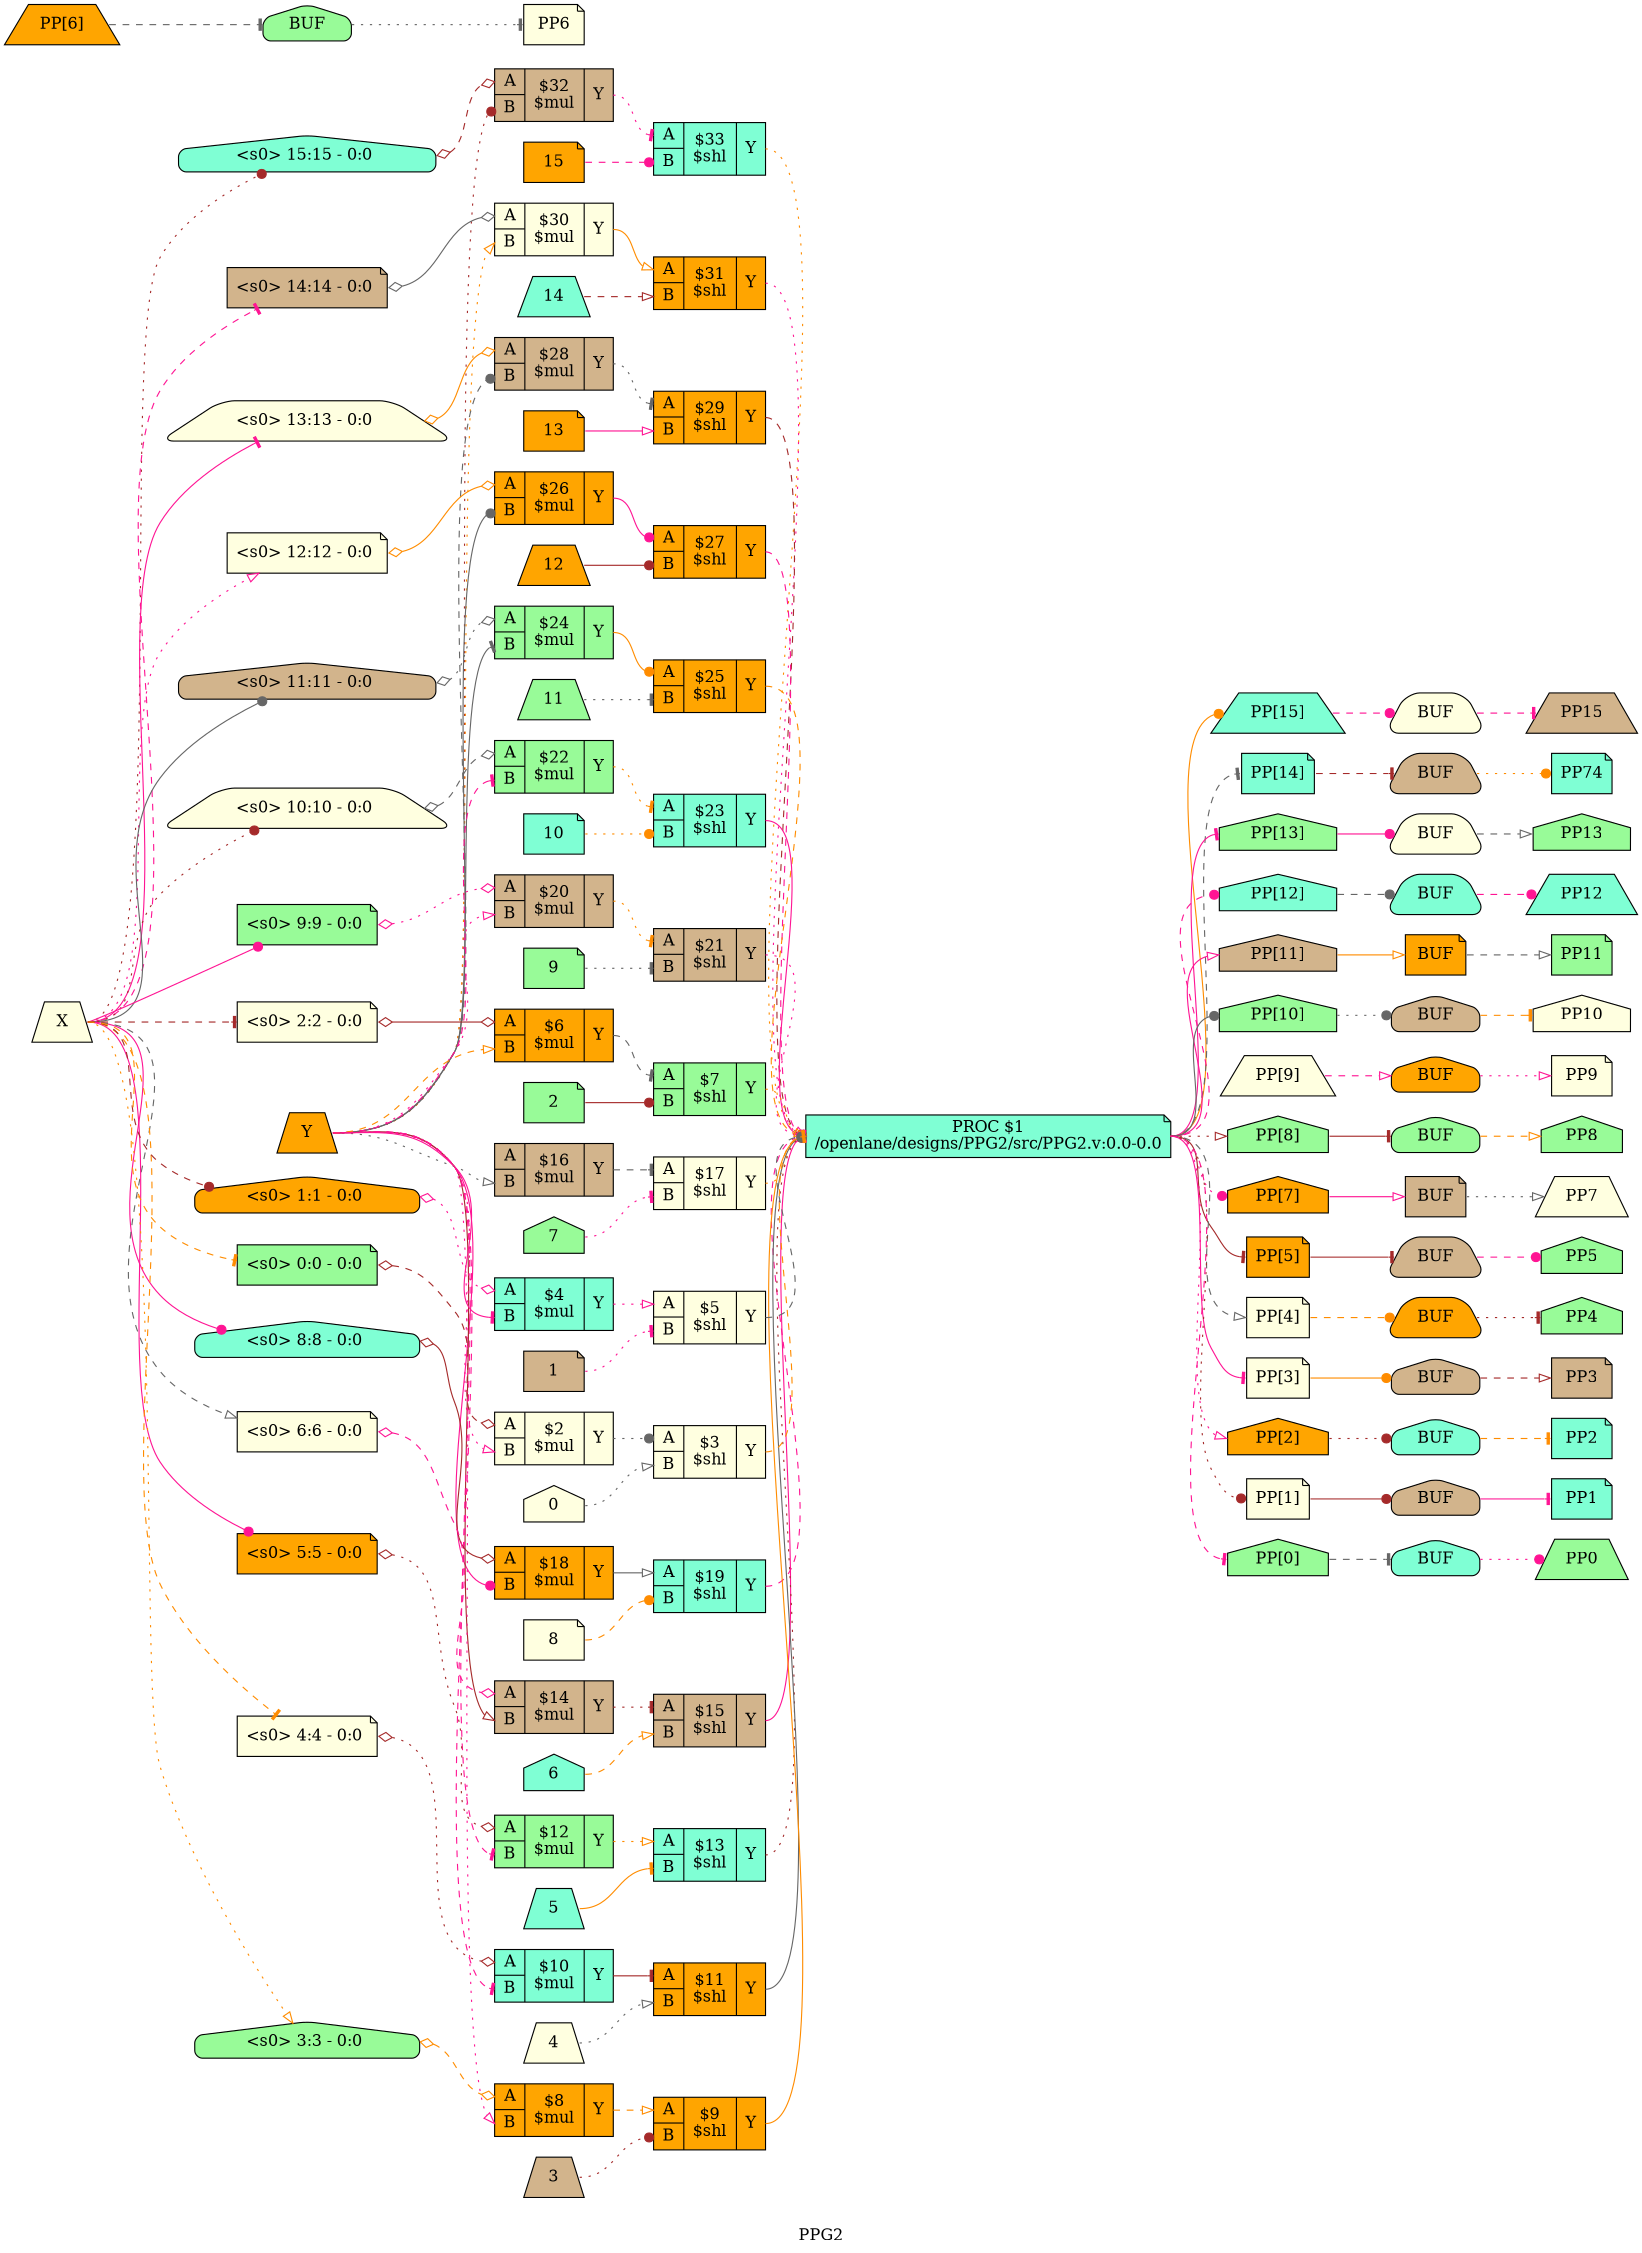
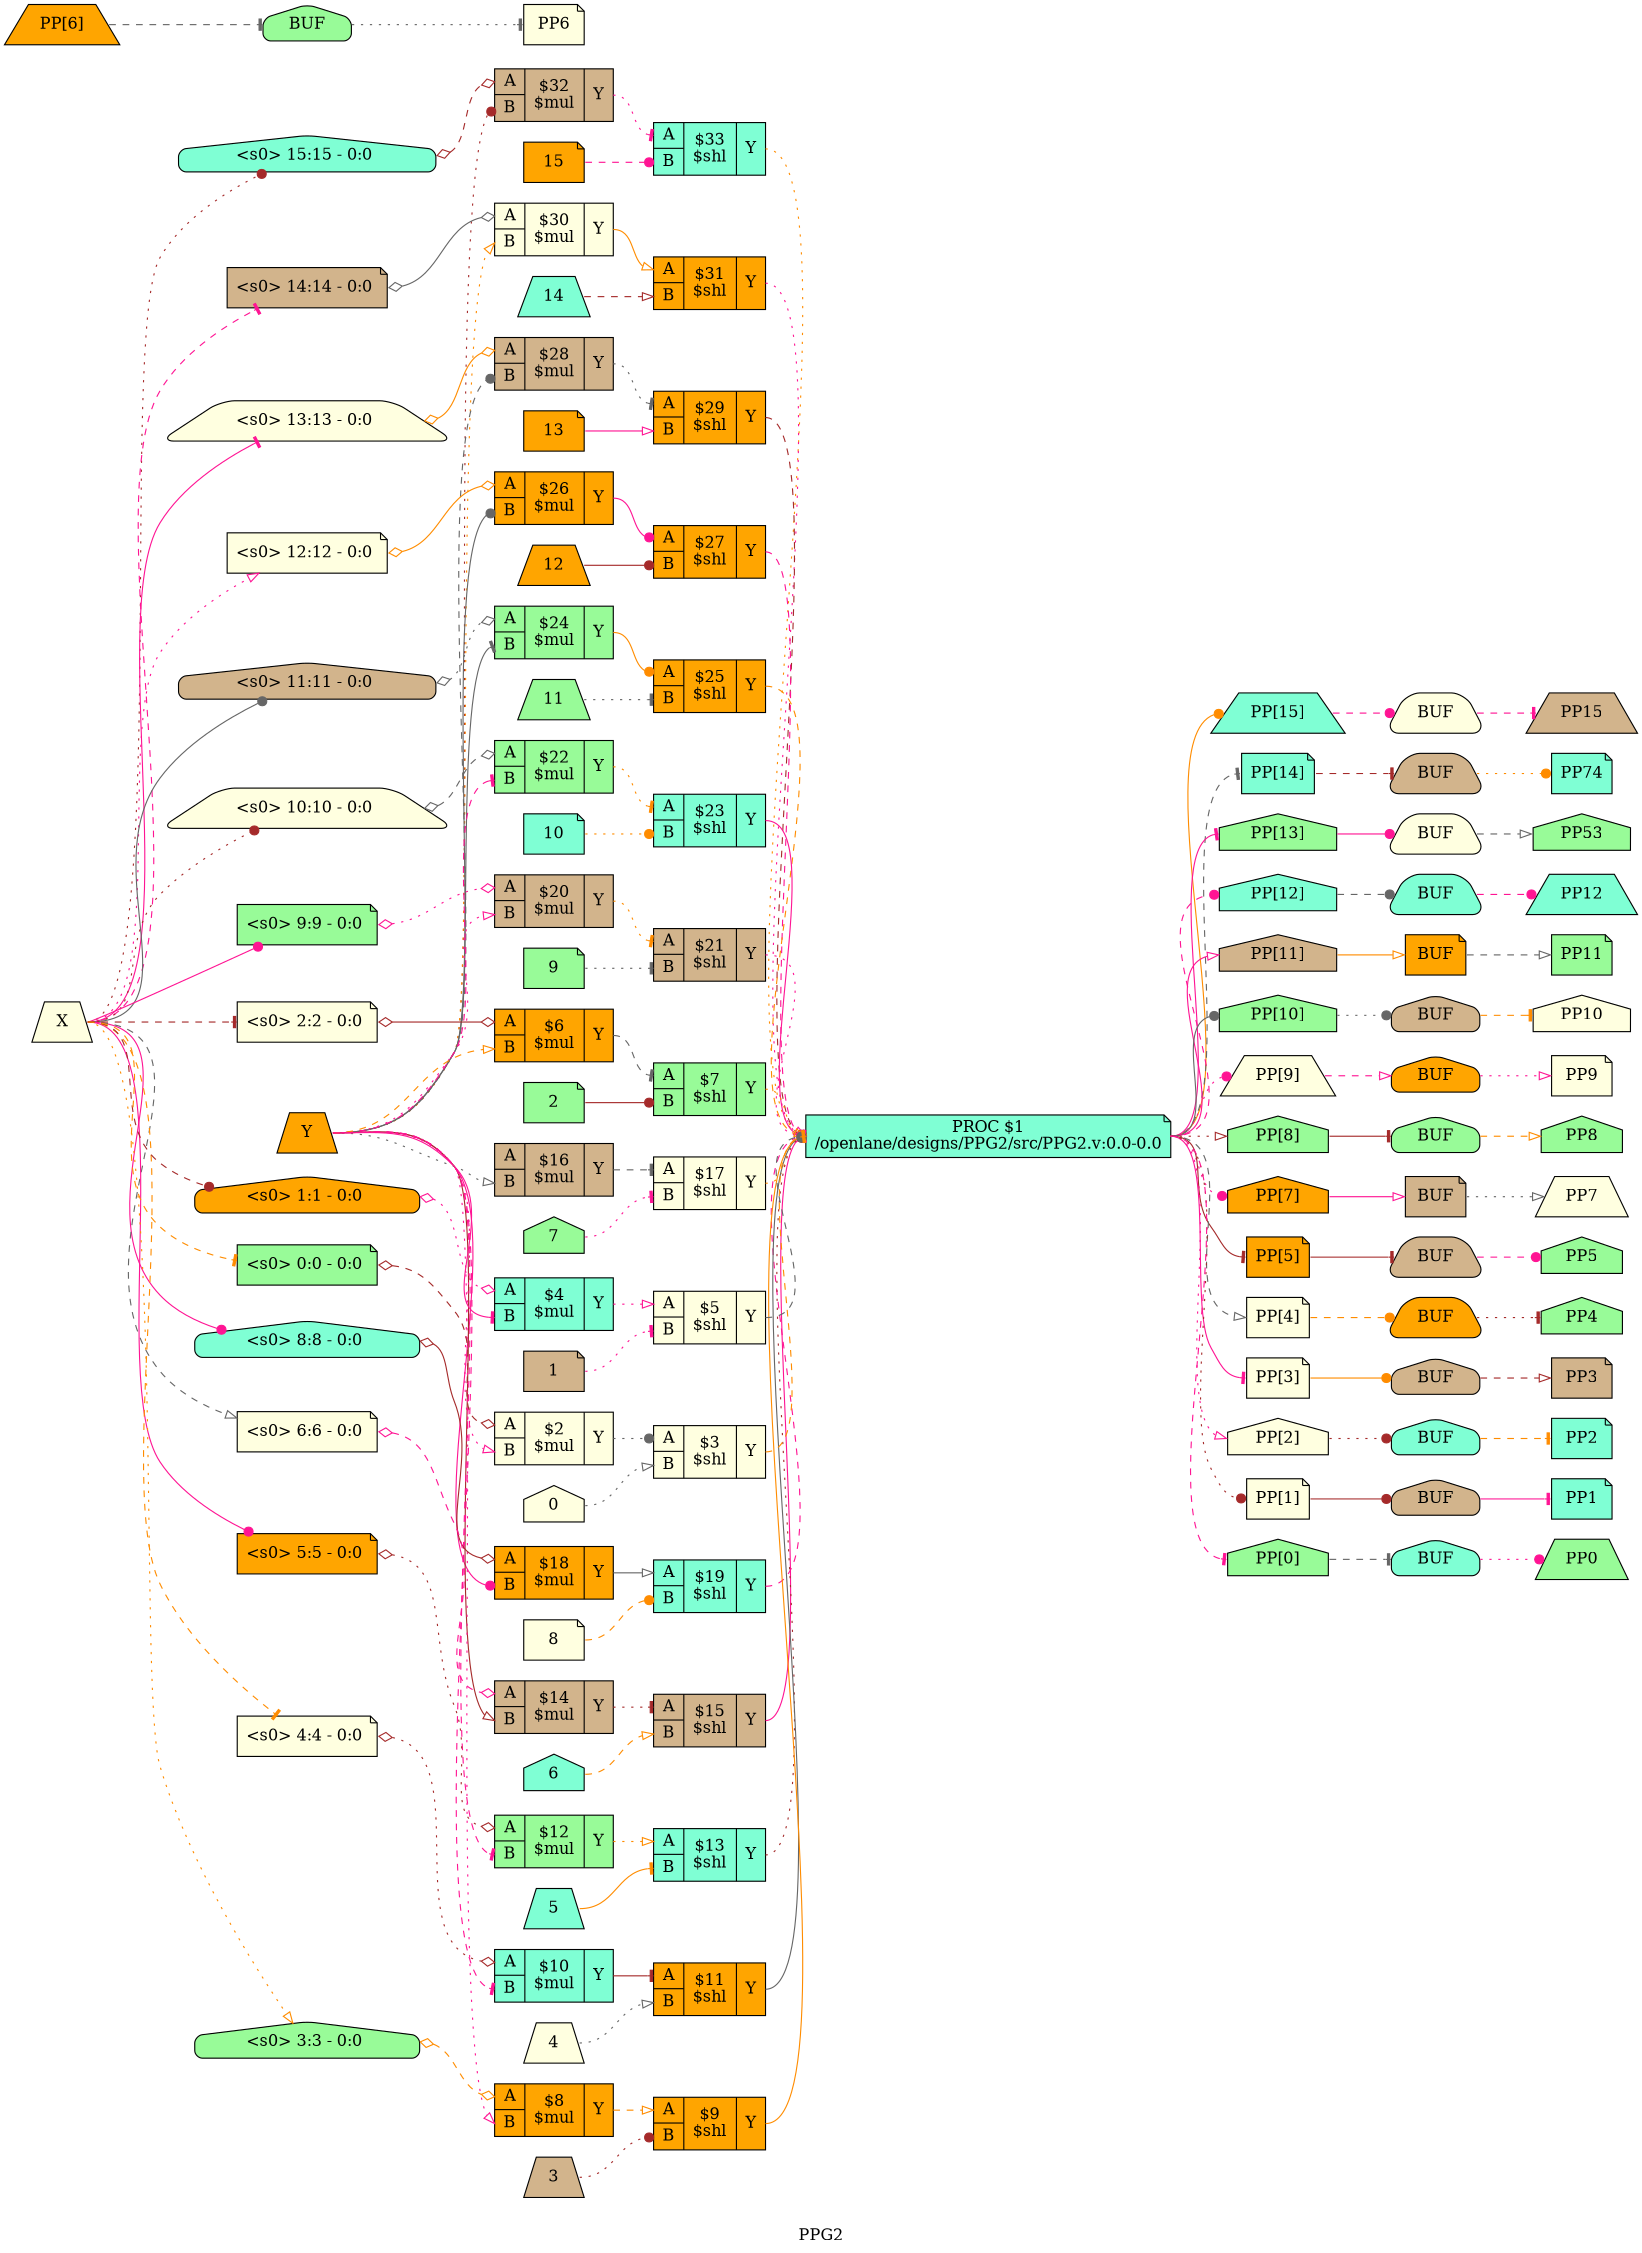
node "PP13": label "PP13" -> "PP53"
edge "PROC $1 /openlane/designs/PPG2/src/PPG2.v:0.0-0.0" -> "PP[9]": added
node "PP[2]": fillcolor orange -> lightyellow
